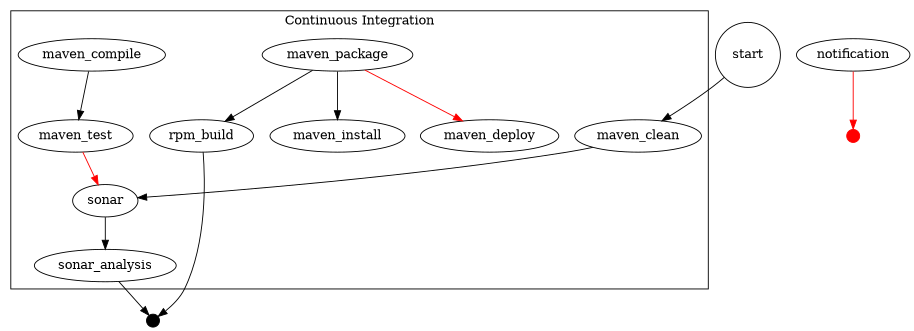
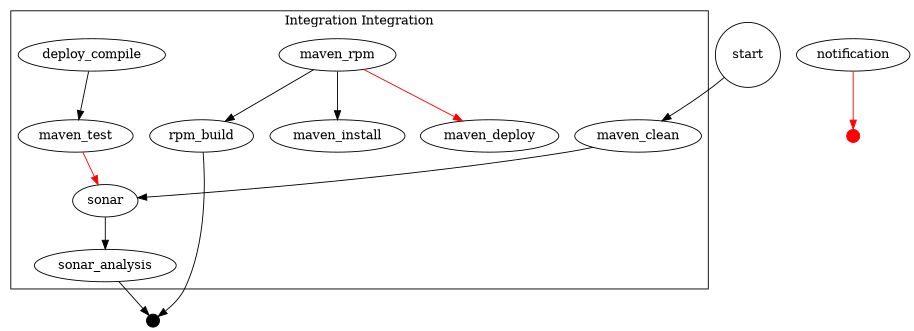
cluster "Continuous Integration": label "Continuous Integration" -> "Integration Integration"
node "maven_compile": label "maven_compile" -> "deploy_compile"
node "maven_package": label "maven_package" -> "maven_rpm"
